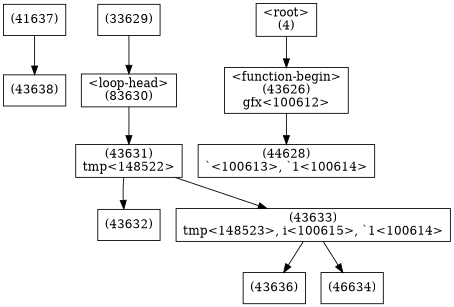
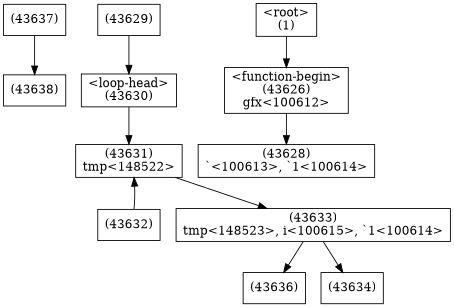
node "(41637)": label "(41637)" -> "(43637)"
node "(33629)": label "(33629)" -> "(43629)"
node "<root> (4)": label "<root> (4)" -> "<root> (1)"
node "<loop-head> (83630)": label "<loop-head> (83630)" -> "<loop-head> (43630)"
node "(44628) `<100613>, `1<100614>": label "(44628) `<100613>, `1<100614>" -> "(43628) `<100613>, `1<100614>"
edge "(43631) tmp<148522>" -> "(43632)": reversed
node "(46634)": label "(46634)" -> "(43634)"
